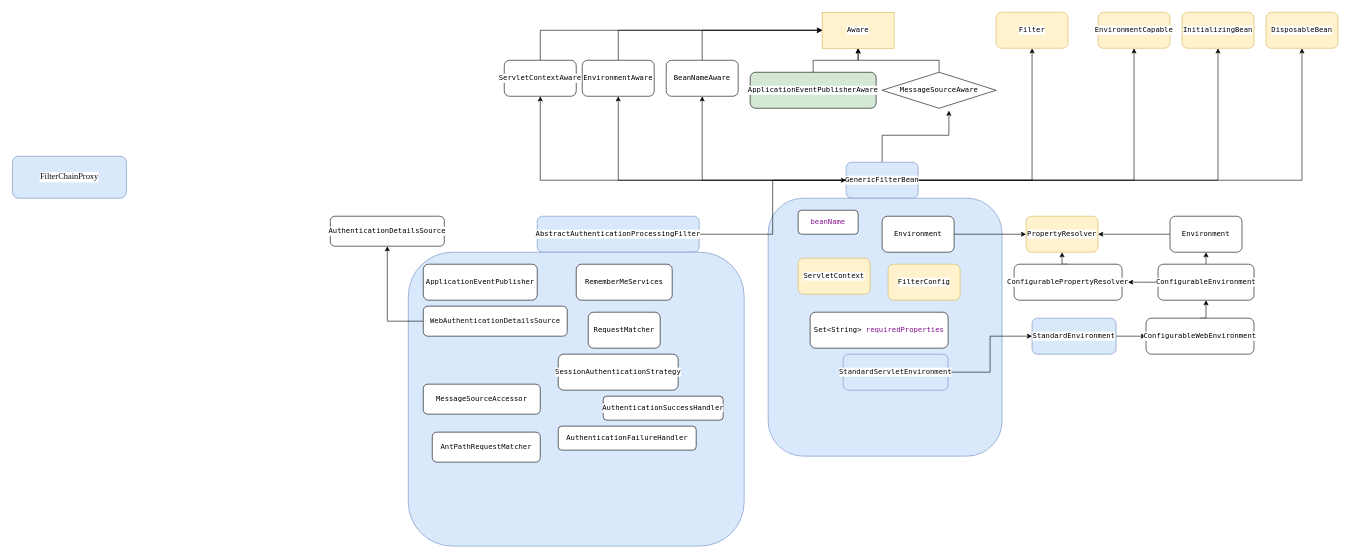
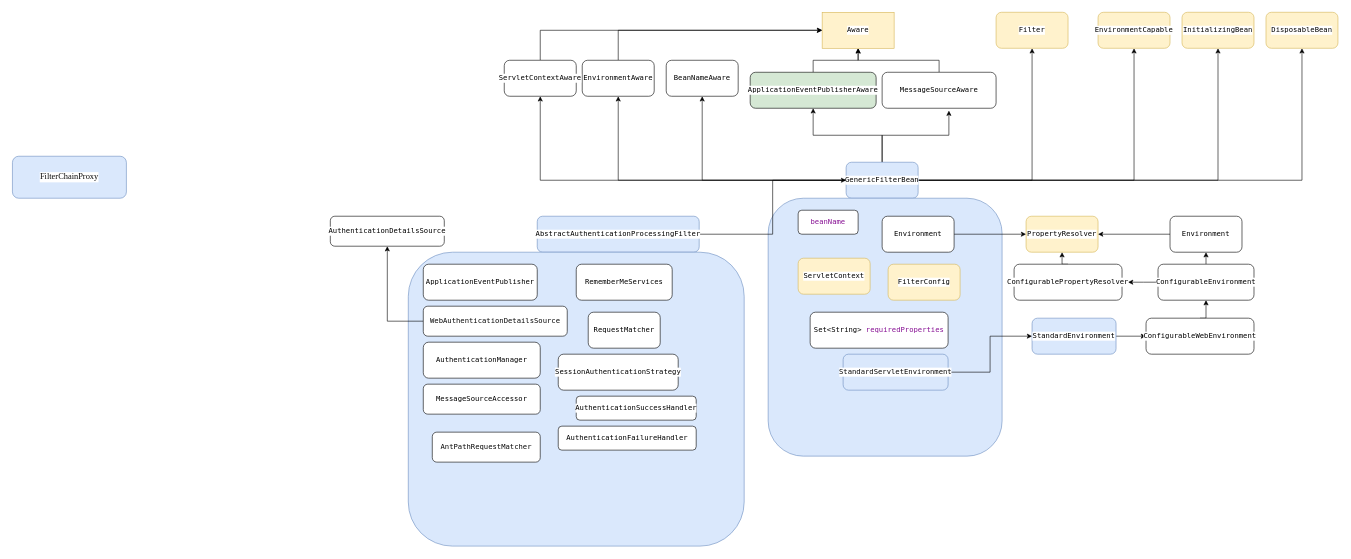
edge "BeanNameAware" -> "Aware": removed
node "MessageSourceAware": shape diamond -> rounded rectangle
edge "GenericFilterBean" -> "ApplicationEventPublisherAware": added
node "AuthenticationManager": added
node "AuthenticationSuccessHandler": moved (663, 408) -> (636, 408)
